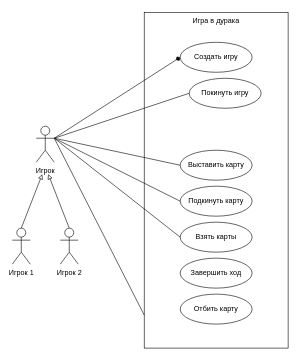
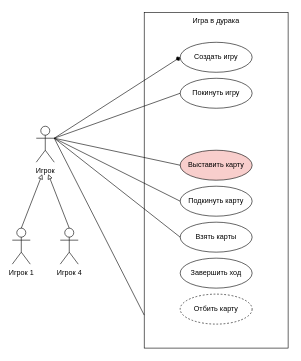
node "Покинуть игру": moved (225, 93) -> (216, 93)
node "Выставить карту": fillcolor #ffffff -> #f8cecc
node "Игрок 2": label "Игрок 2" -> "Игрок 4"
node "Отбить карту": style solid -> dashed
